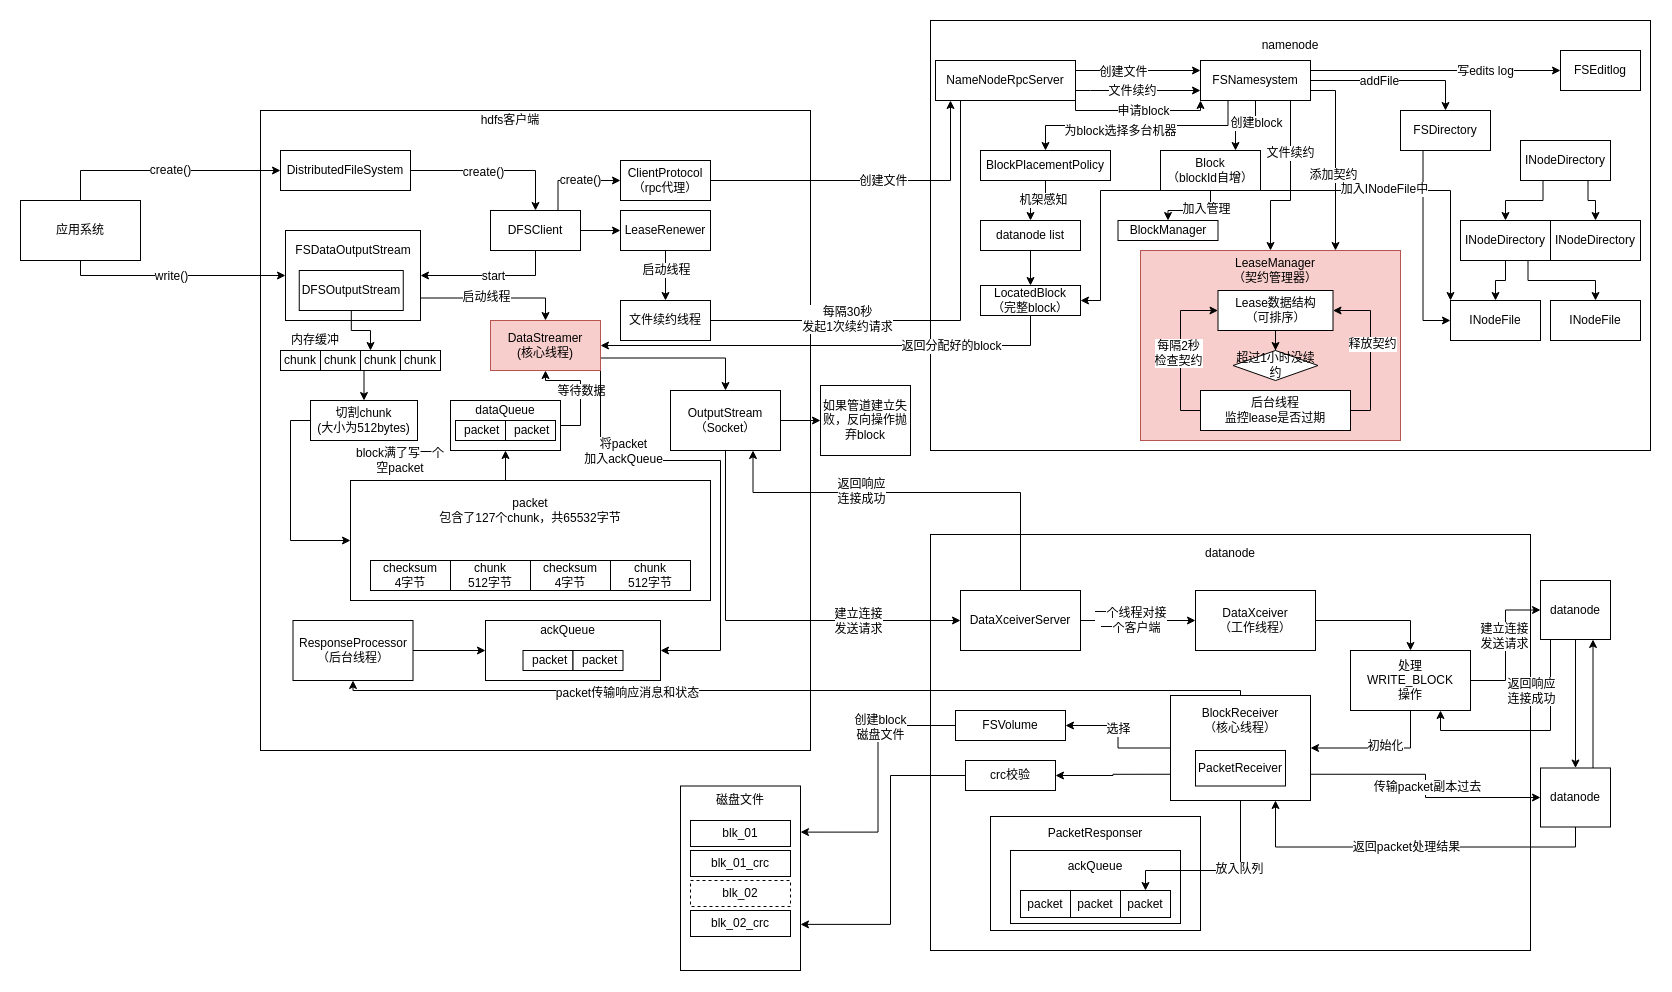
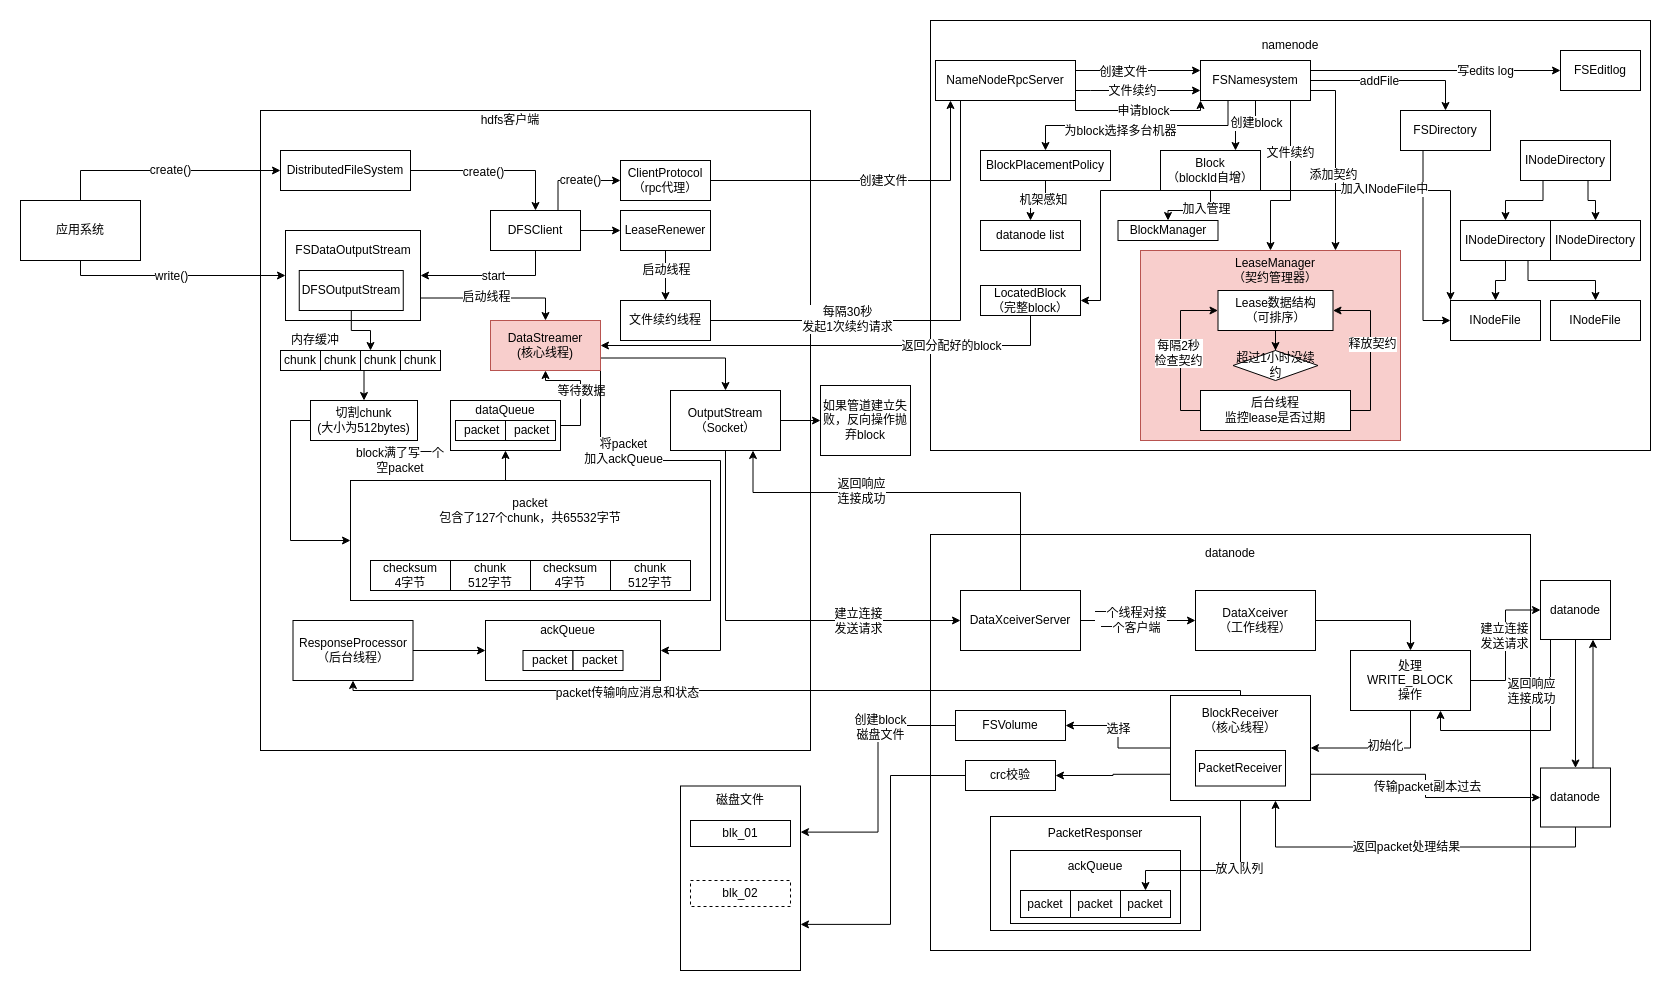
edge "datanode list" -> "LocatedBlock （完整block）": removed
node "blk_01_crc": removed
node "blk_02_crc": removed
